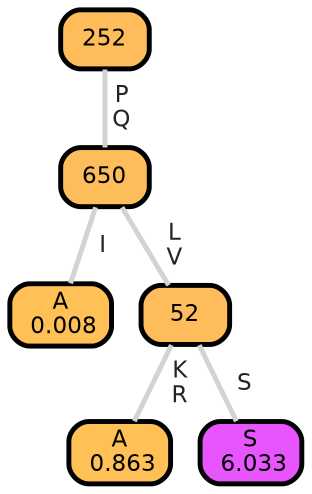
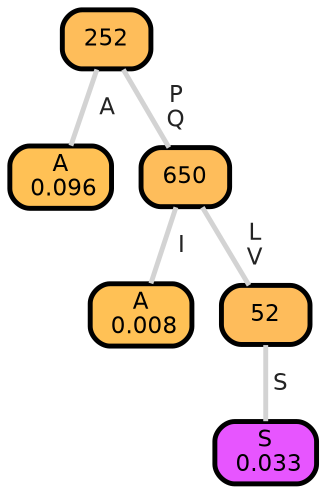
node "A 0.096": added
node "A 0.863": removed
node "S 6.033": label "S 6.033" -> "S 0.033"
